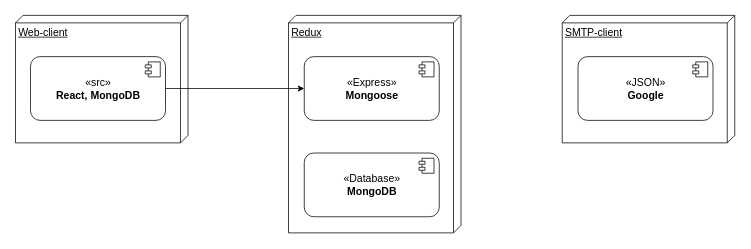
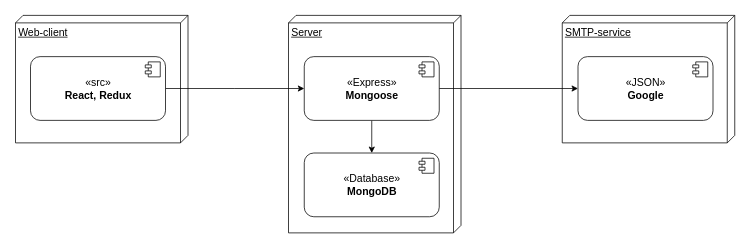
node "Redux": label "Redux" -> "Server"
node "SMTP-client": label "SMTP-client" -> "SMTP-service"
node "«src» React, MongoDB": label "«src» React, MongoDB" -> "«src» React, Redux"
edge "«Express» Mongoose" -> "«JSON» Google": added
edge "«Express» Mongoose" -> "«Database» MongoDB": added
